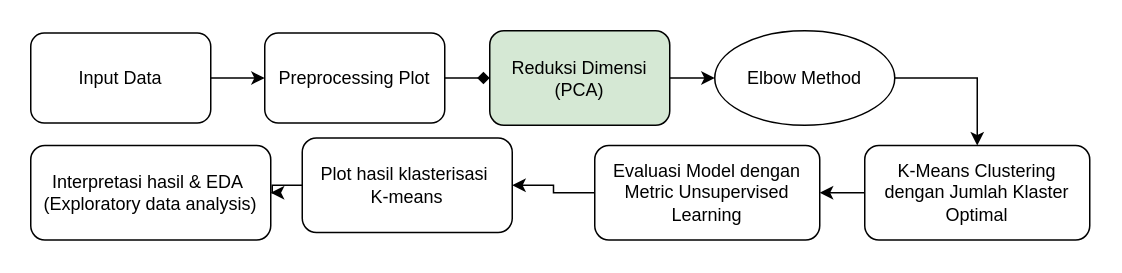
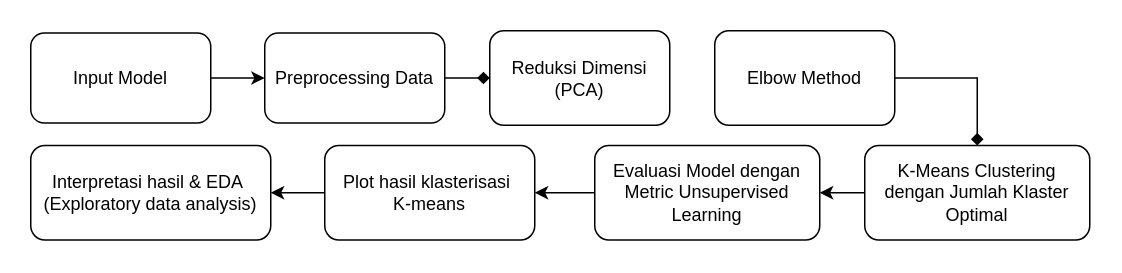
node "Reduksi Dimensi (PCA)": fillcolor #d5e8d4 -> #ffffff
edge "Reduksi Dimensi (PCA)" -> "Elbow Method": removed
node "Elbow Method": shape ellipse -> rounded rectangle
node "Input Data": label "Input Data" -> "Input Model"
node "Preprocessing Plot": label "Preprocessing Plot" -> "Preprocessing Data"
edge "Elbow Method" -> "K-Means Clustering dengan Jumlah Klaster Optimal": arrowhead classic -> diamond
node "Plot hasil klasterisasi K-means": moved (407, 185) -> (430, 193)
